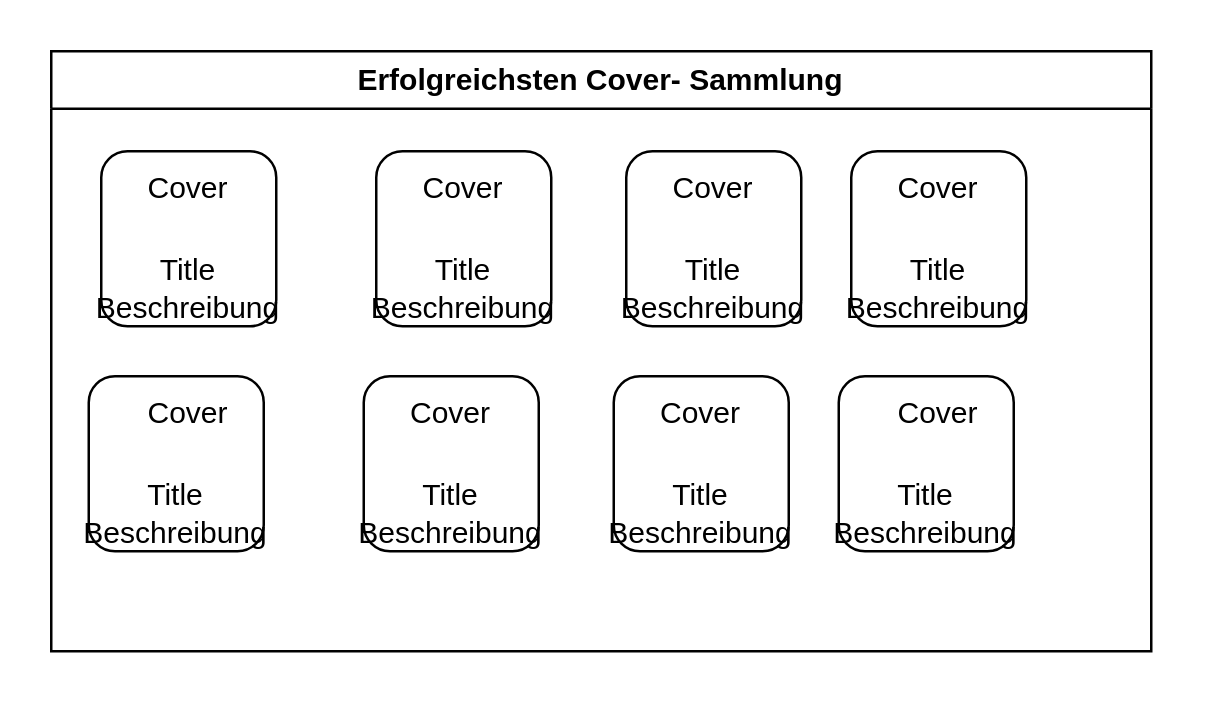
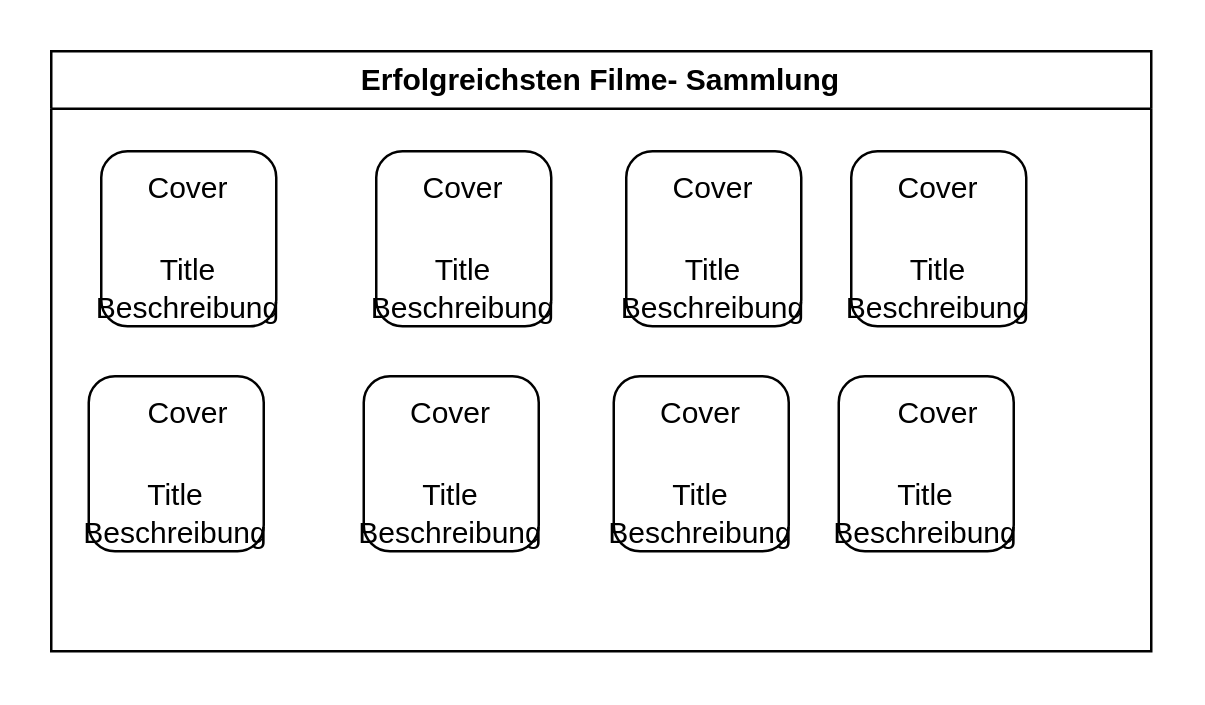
node "Erfolgreichsten Cover- Sammlung": label "Erfolgreichsten Cover- Sammlung" -> "Erfolgreichsten Filme- Sammlung"
